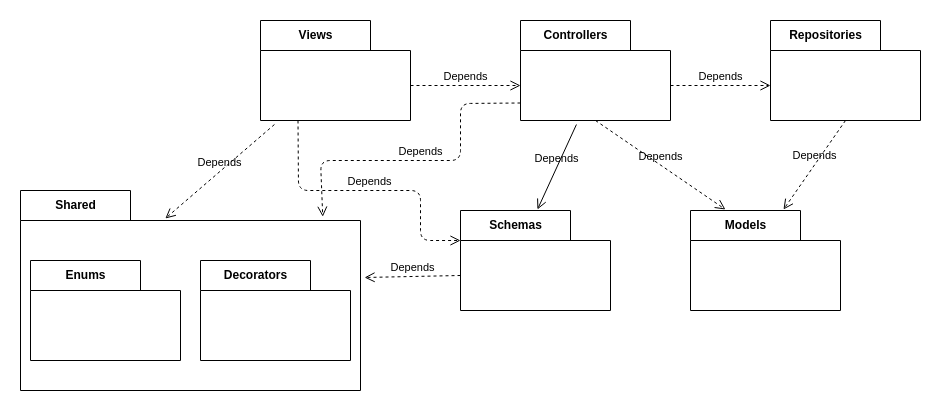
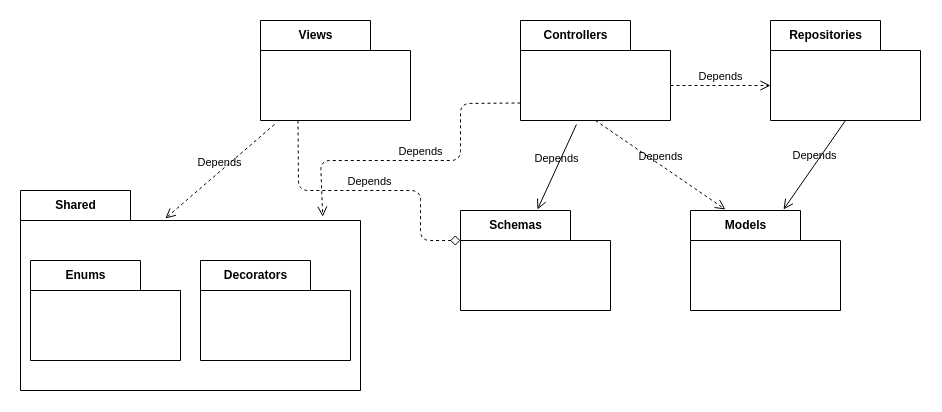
edge "Views" -> "Controllers": removed, label "Depends"
edge "Repositories" -> "Models": style dashed -> solid
edge "Views" -> "Schemas": arrowhead open -> diamond
edge "Schemas" -> "Shared": removed, label "Depends"
